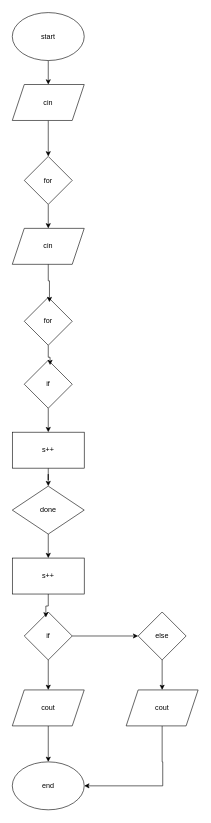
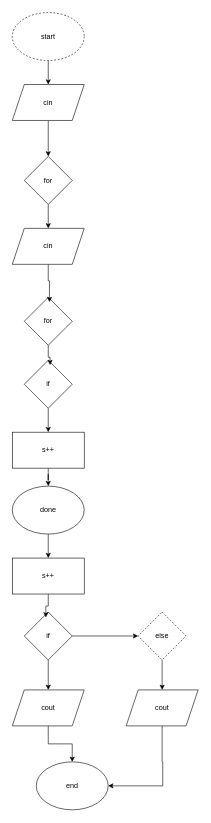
node "start": style solid -> dashed
node "done": shape diamond -> ellipse
node "else": style solid -> dashed
node "end": moved (48, 786) -> (72, 786)
